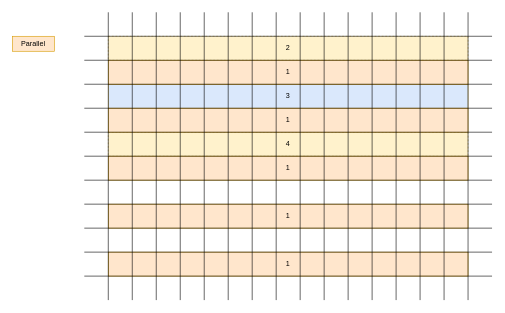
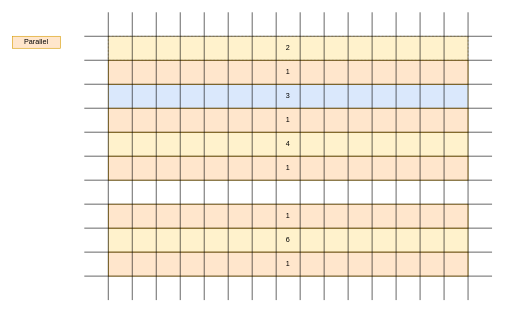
node "Parallel": size 42x15 -> 48x12
node "4": style dashed -> solid
node "6": added
